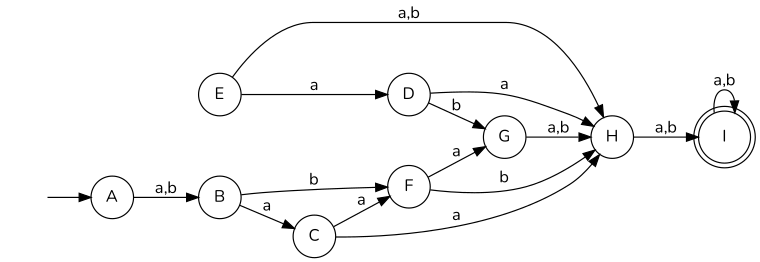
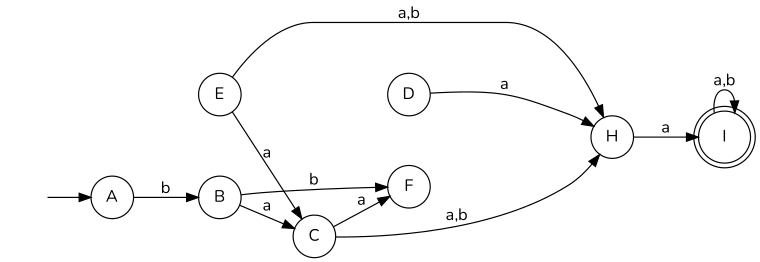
edge "E" -> "D": now "E" -> "C"
edge "H" -> "I": label "a,b" -> "a"
node "G": removed
edge "A" -> "B": label "a,b" -> "b"
edge "F" -> "H": removed, label "b"
edge "C" -> "H": label "a" -> "a,b"
